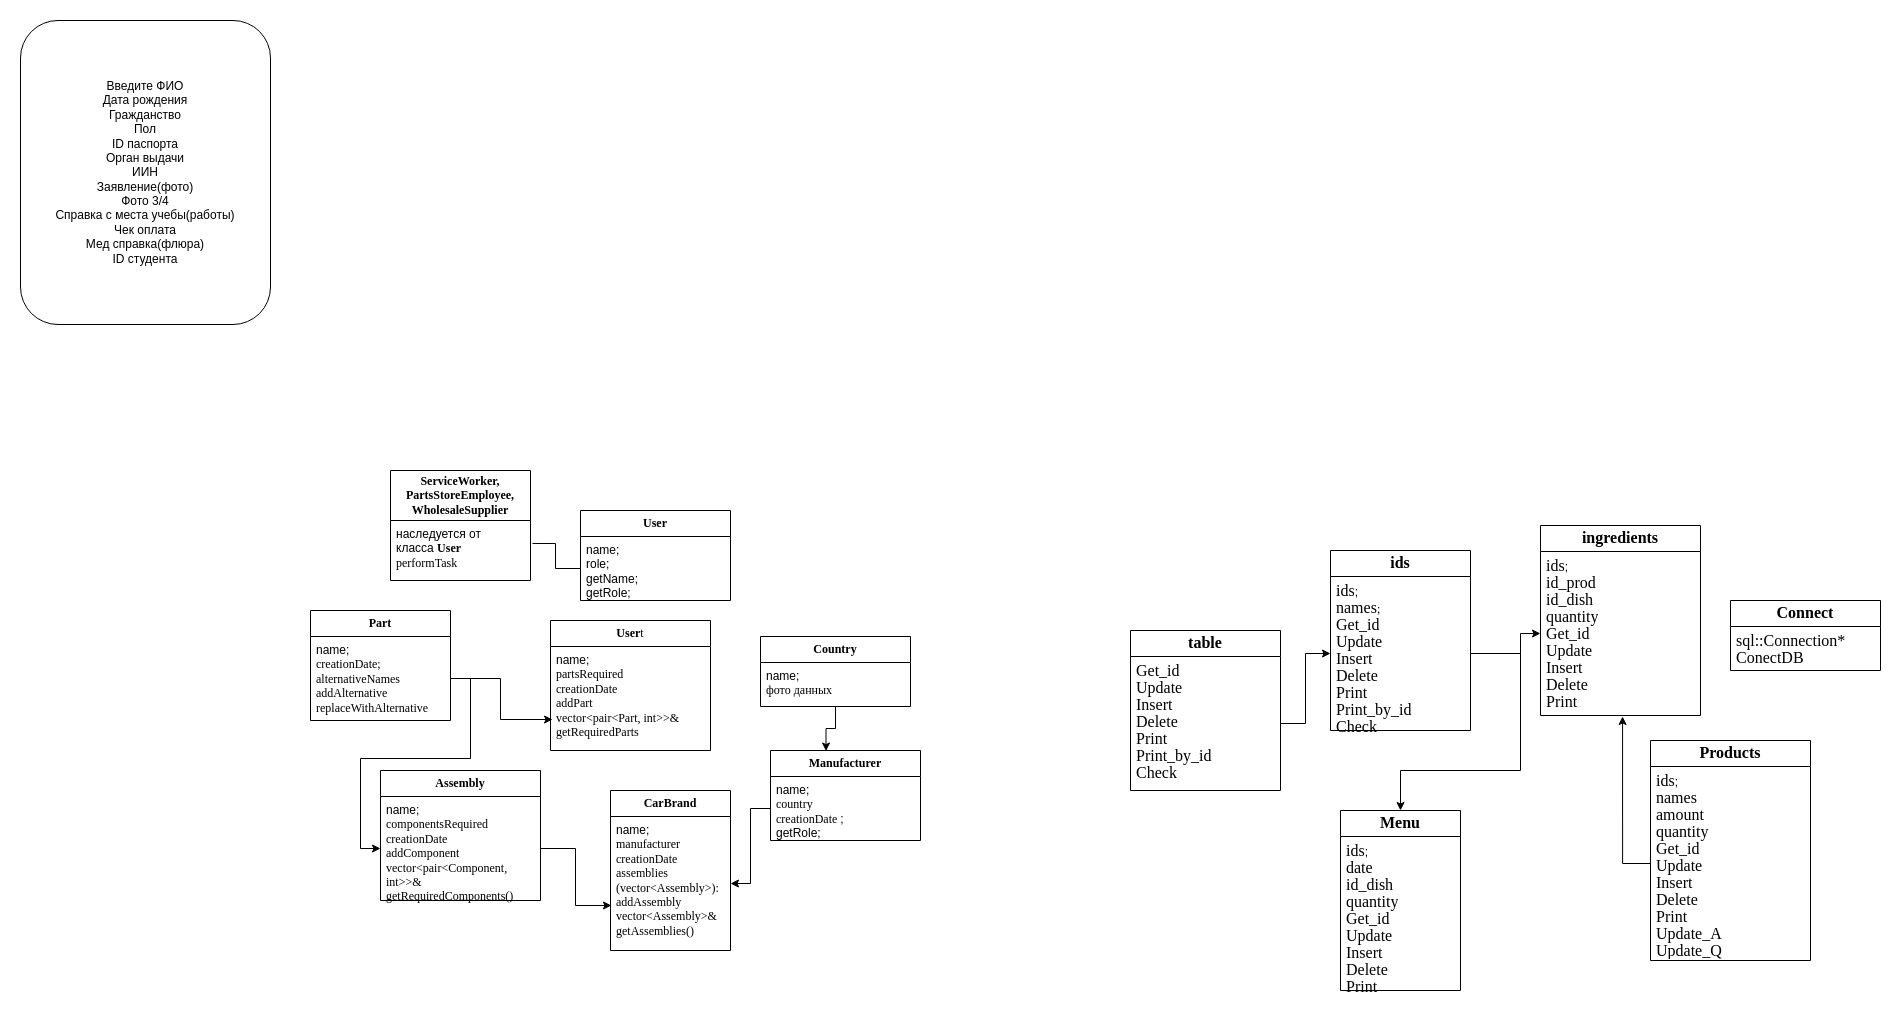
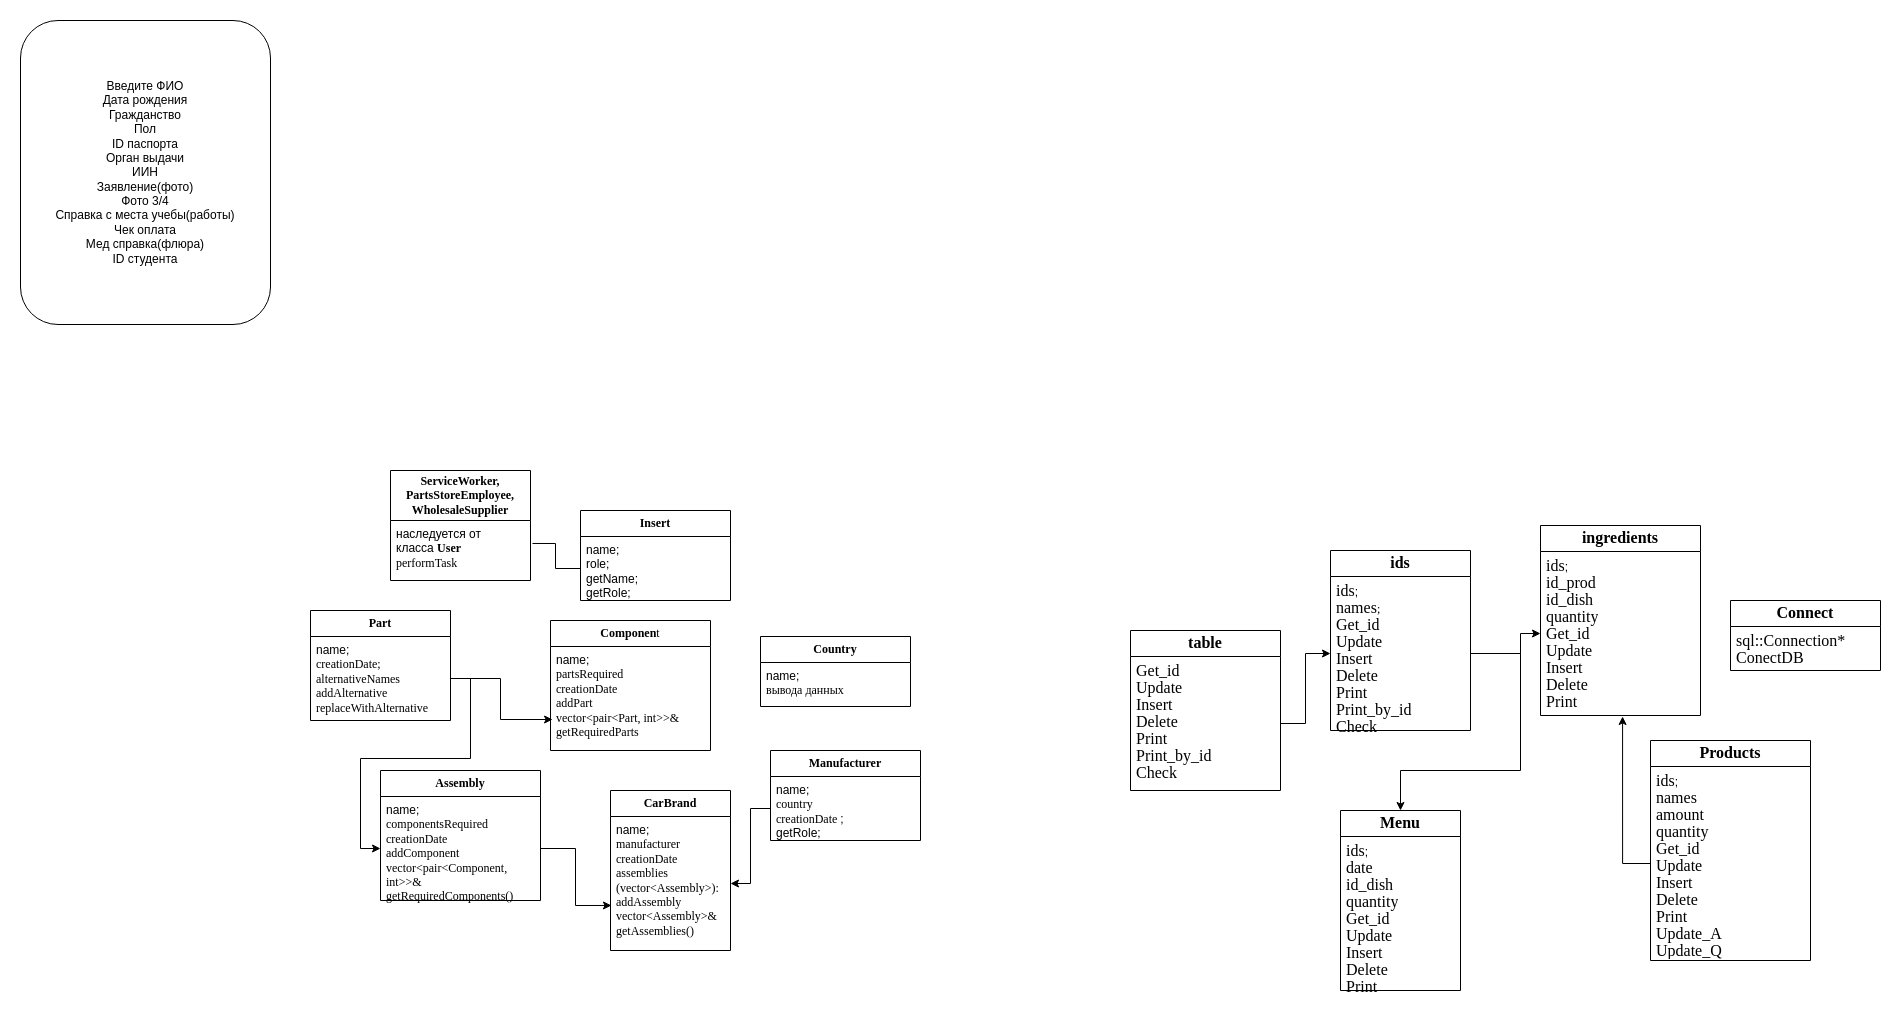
node "User": label "User" -> "Insert"
node "Usert": label "Usert" -> "Component"
node "name; фото данных": label "name; фото данных" -> "name; вывода данных"
edge "Country" -> "Manufacturer": removed
